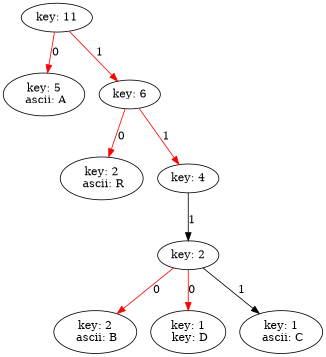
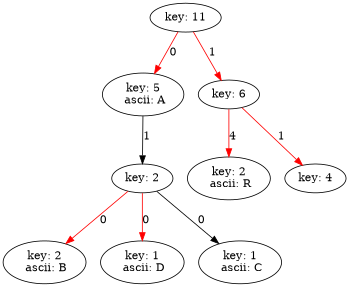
edge "key: 6" -> "key: 2 ascii: R": label "0" -> "4"
edge "key: 4" -> "key: 2": now "key: 5 ascii: A" -> "key: 2"
edge "key: 2" -> "key: 1 ascii: C": label "1" -> "0"
node "key: 1 key: D": label "key: 1 key: D" -> "key: 1 ascii: D"
